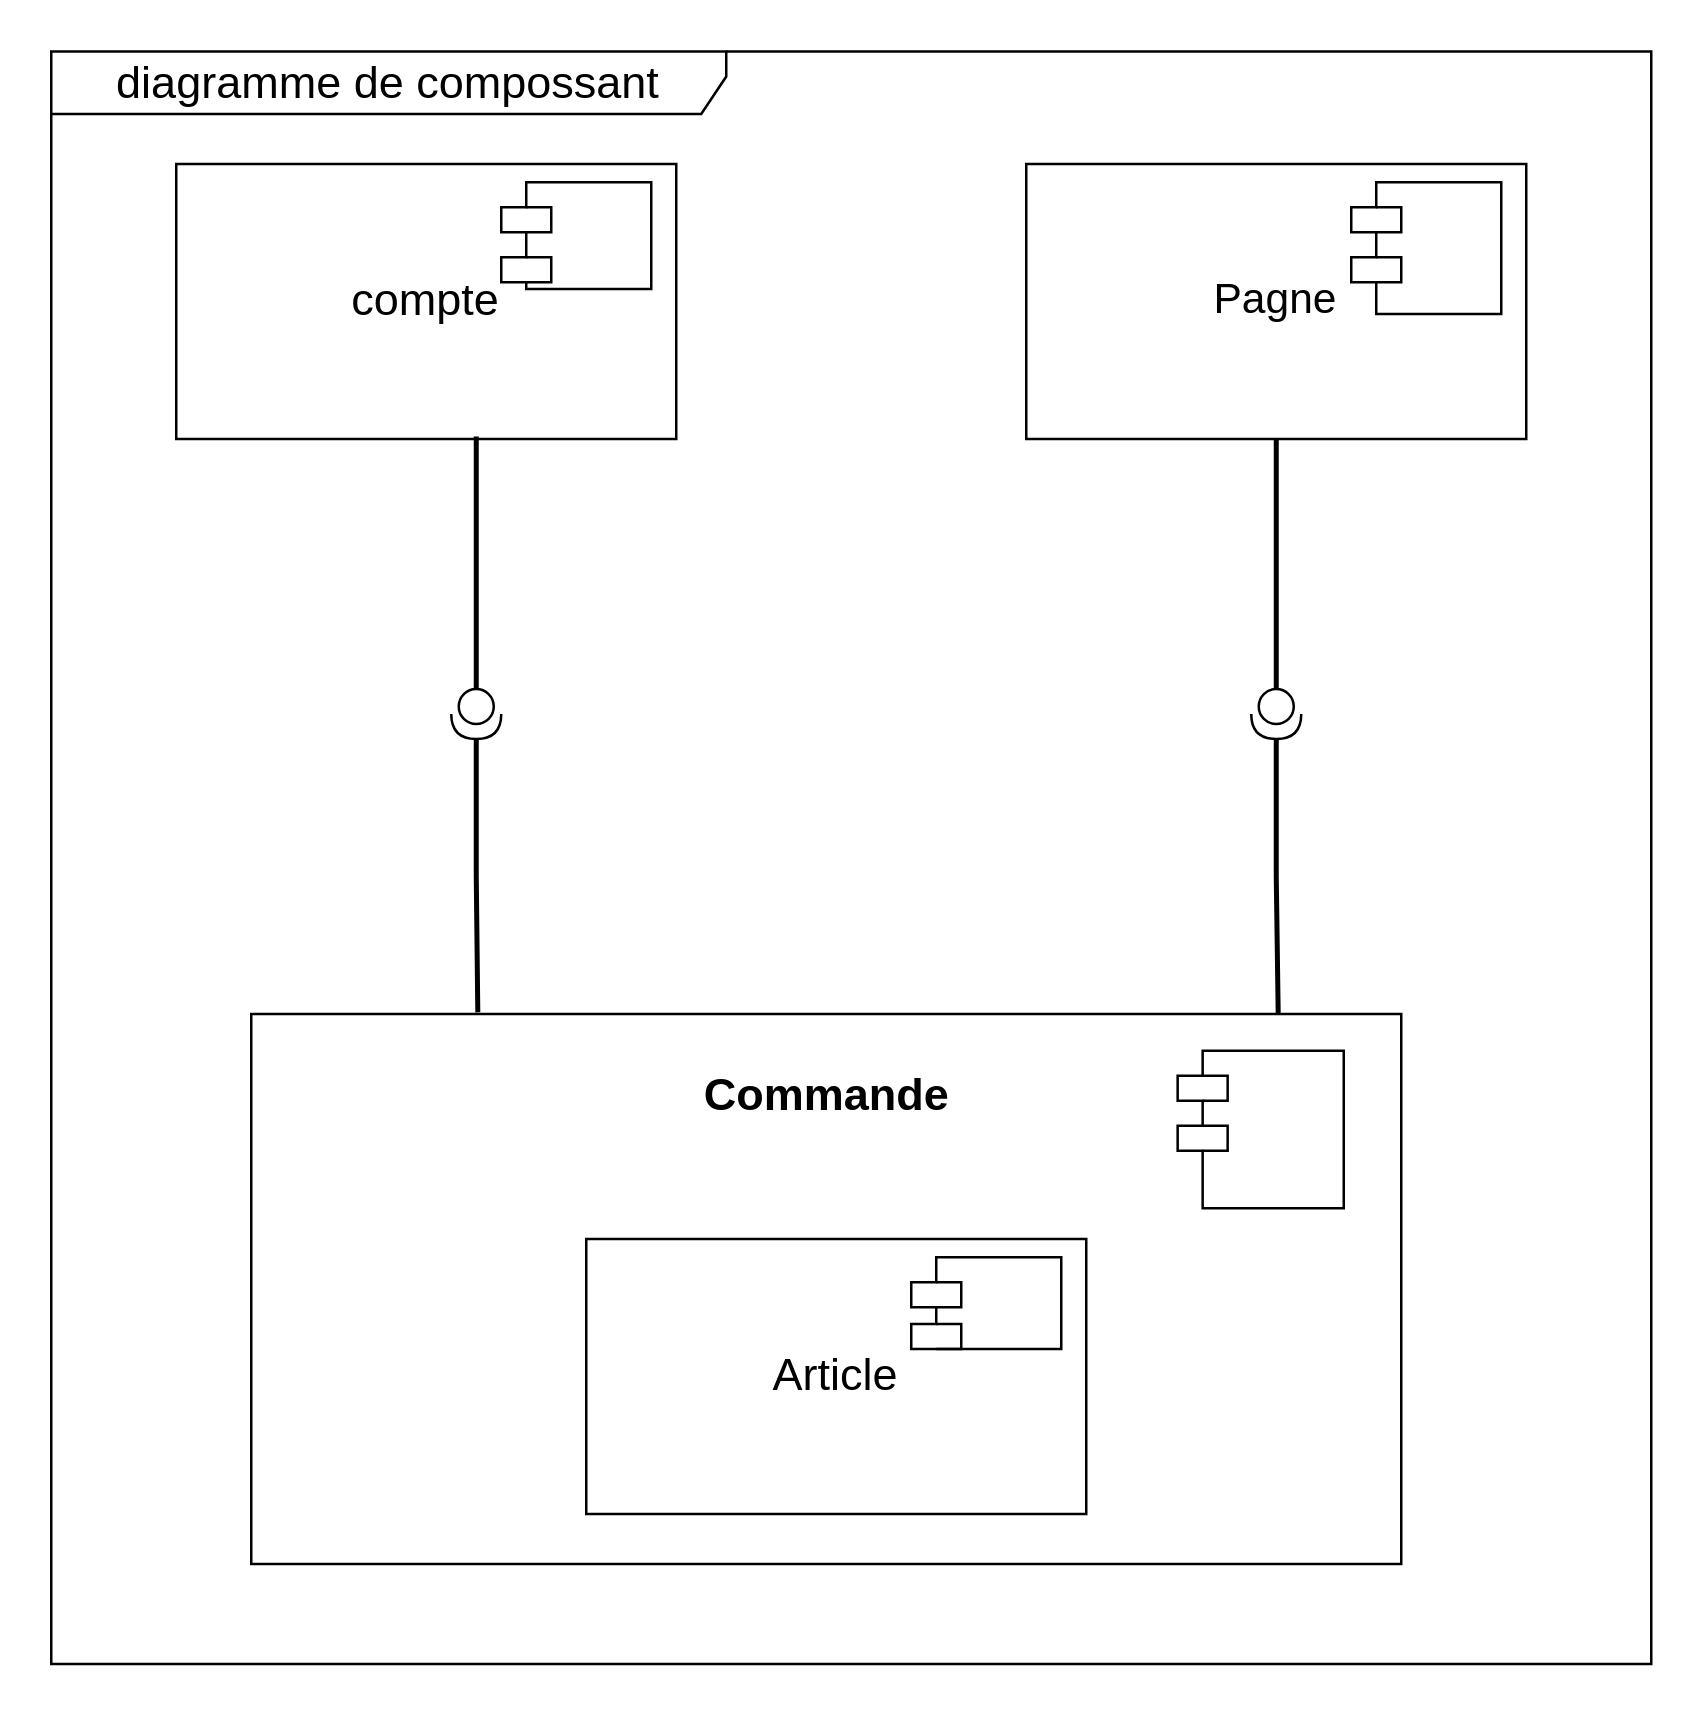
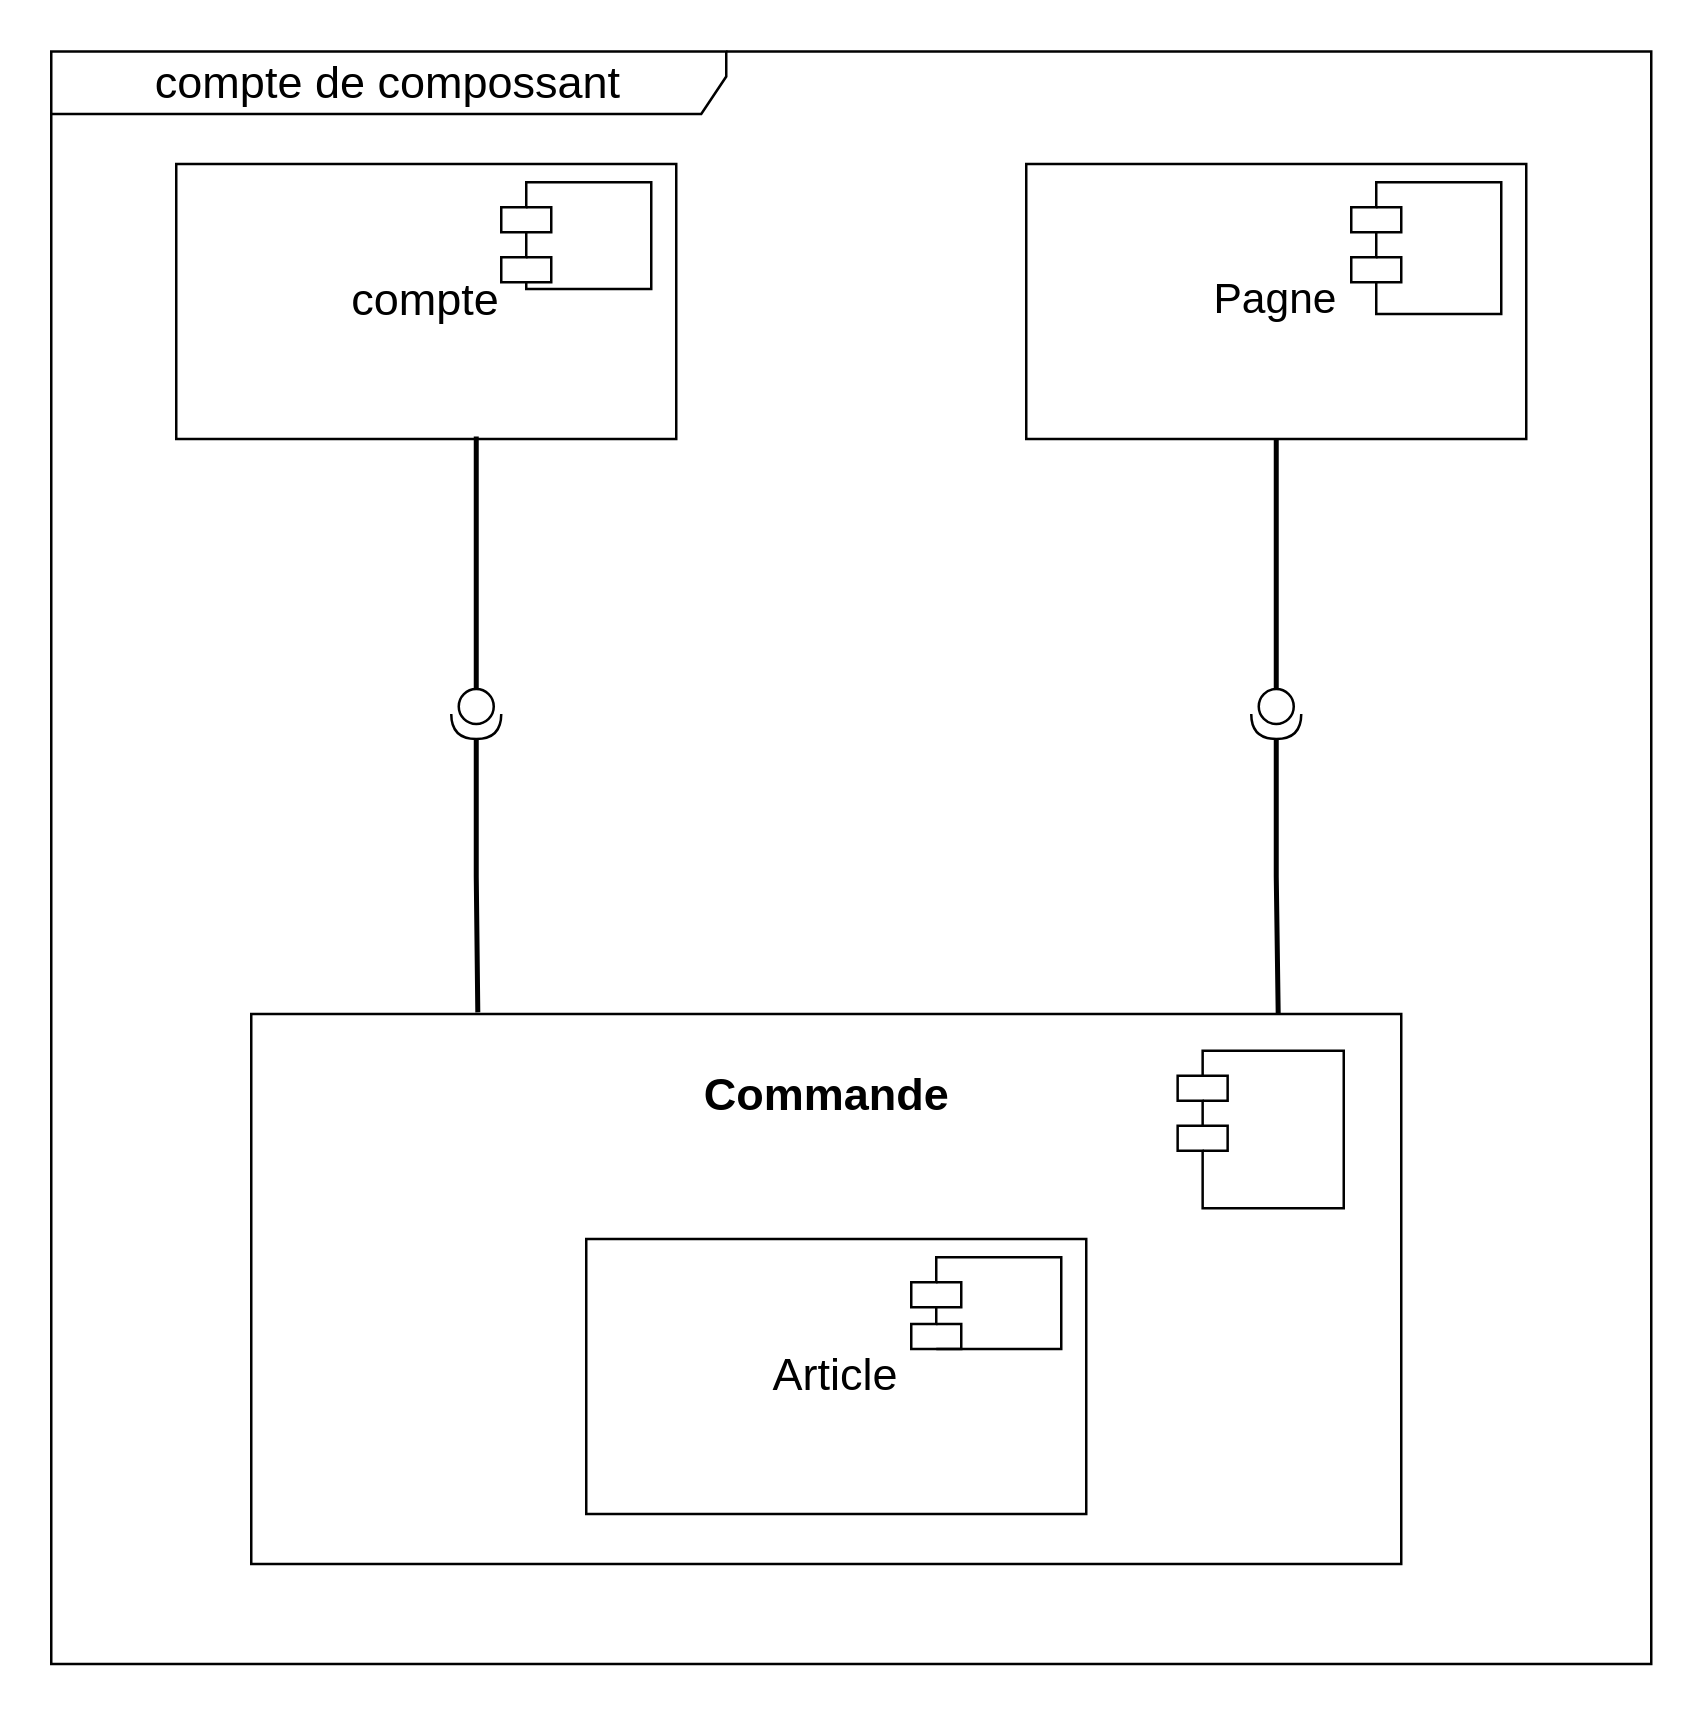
node "diagramme de compossant": label "diagramme de compossant" -> "compte de compossant"
